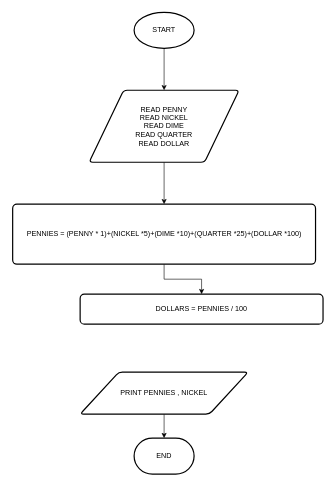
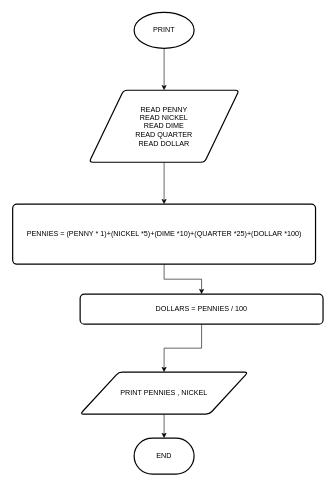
node "START": label "START" -> "PRINT"
edge "DOLLARS = PENNIES / 100" -> "PRINT PENNIES , NICKEL": added
